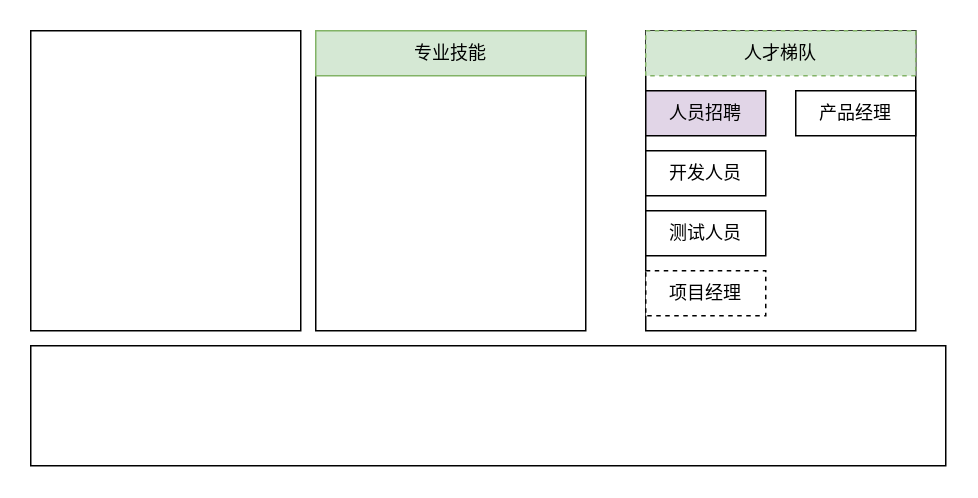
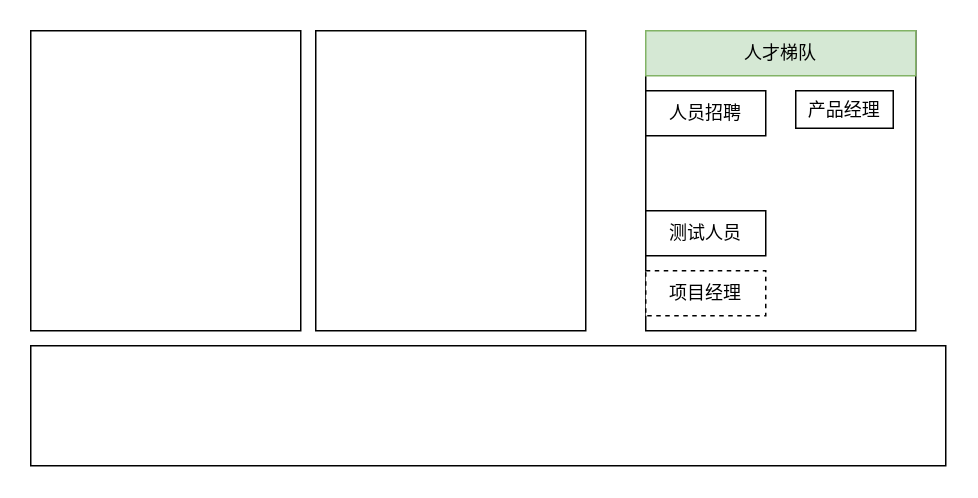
node "专业技能": removed
node "人才梯队": style dashed -> solid
node "人员招聘": fillcolor #e1d5e7 -> #ffffff
node "产品经理": size 120x45 -> 98x38
node "开发人员": removed
